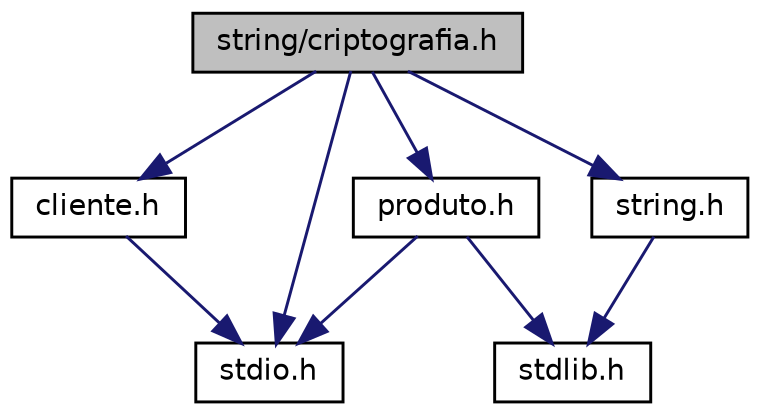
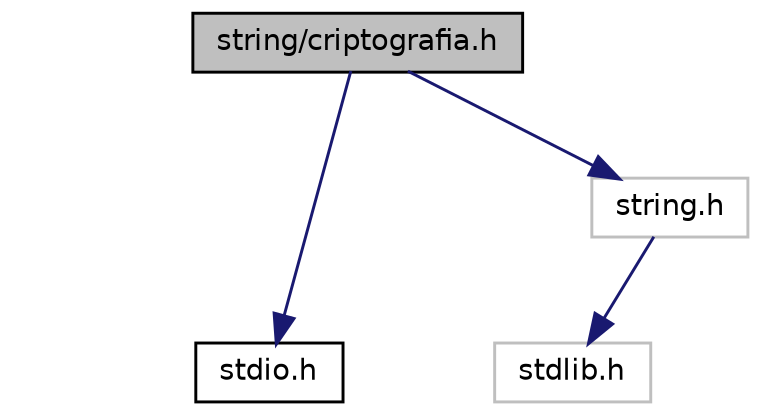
node "cliente.h": removed
node "produto.h": removed
node "string.h": color black -> grey75
node "stdlib.h": color black -> grey75
